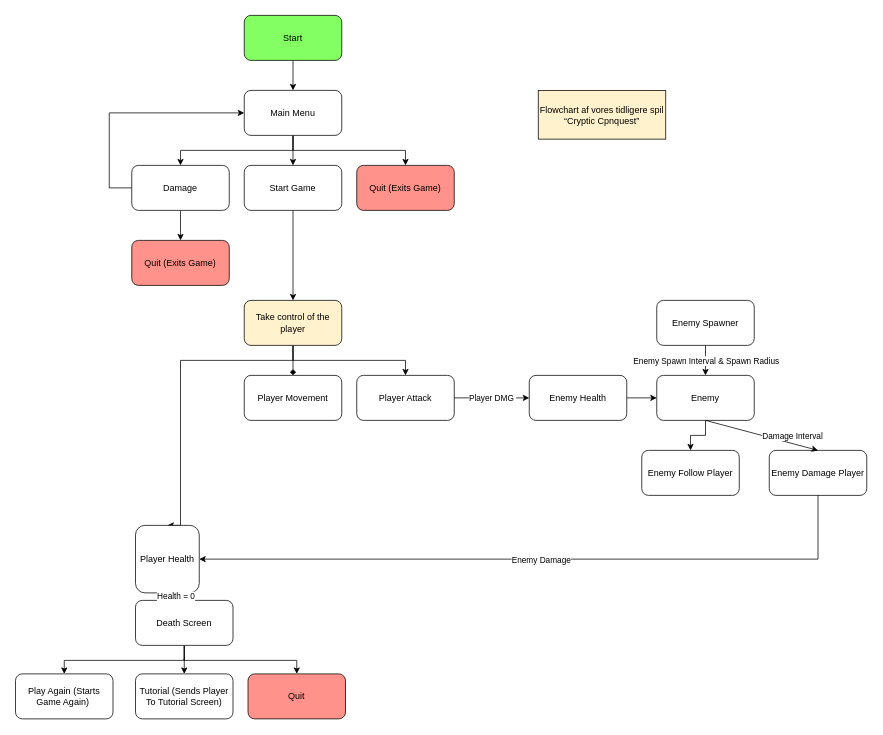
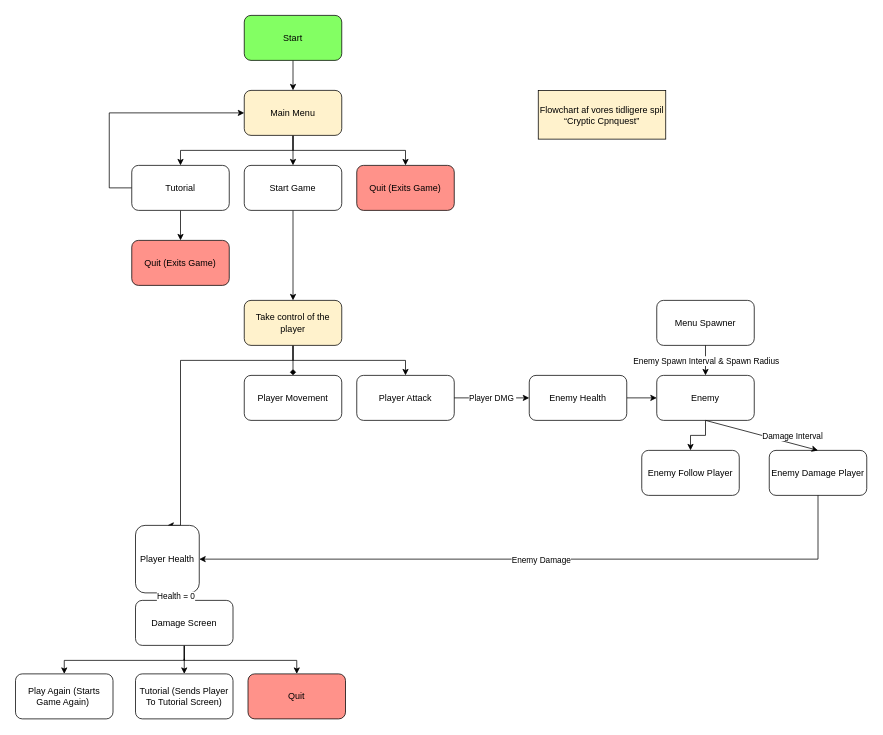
node "Main Menu": fillcolor #ffffff -> #fff2cc
node "Damage": label "Damage" -> "Tutorial"
node "Enemy Spawner": label "Enemy Spawner" -> "Menu Spawner"
node "Death Screen": label "Death Screen" -> "Damage Screen"
